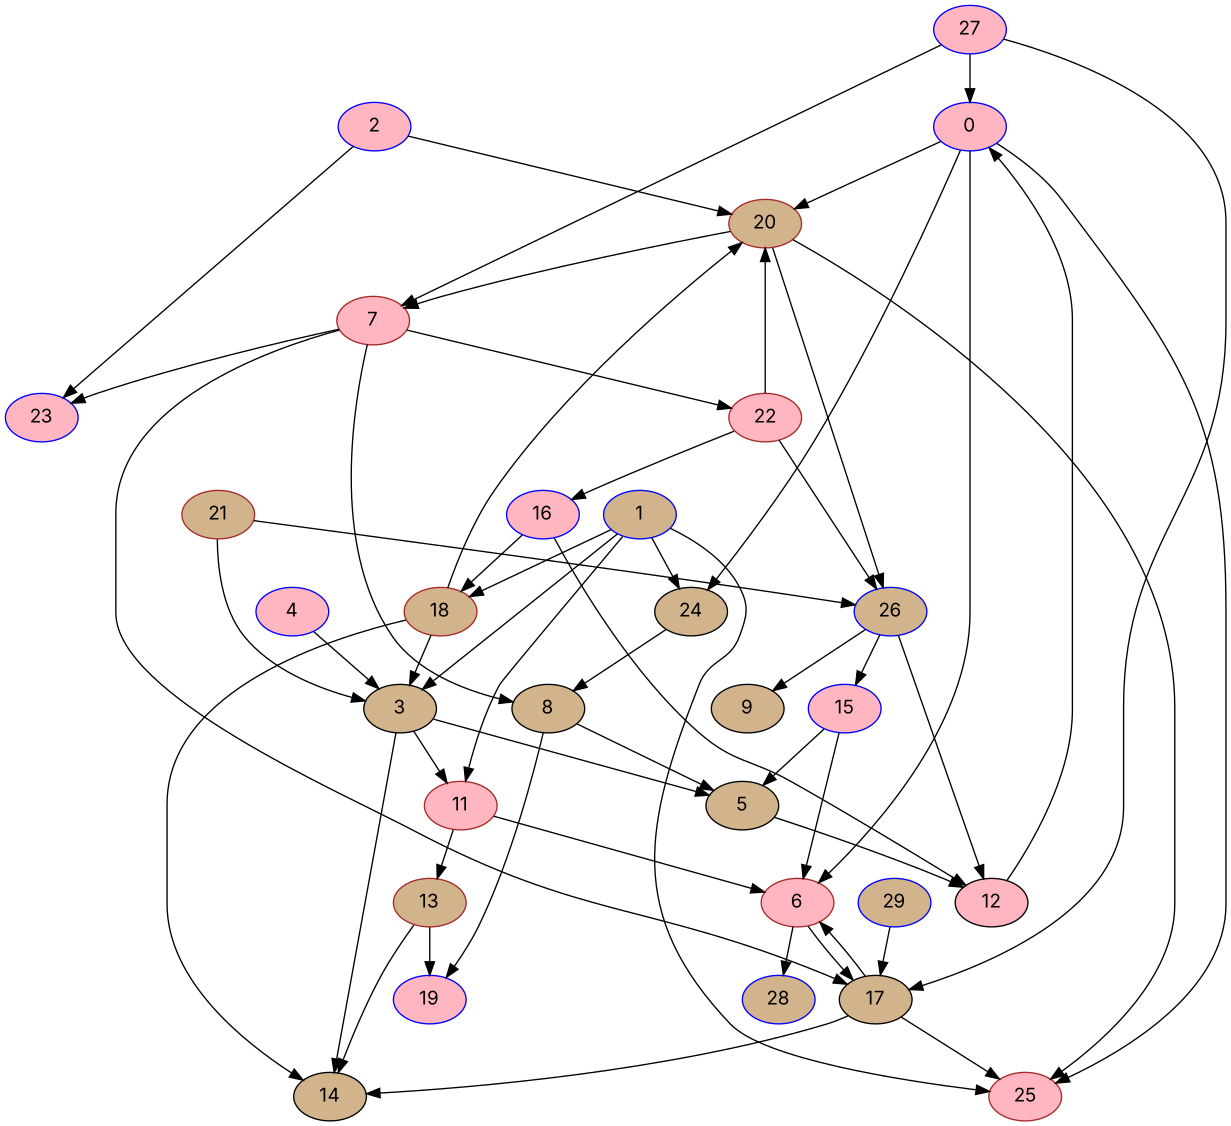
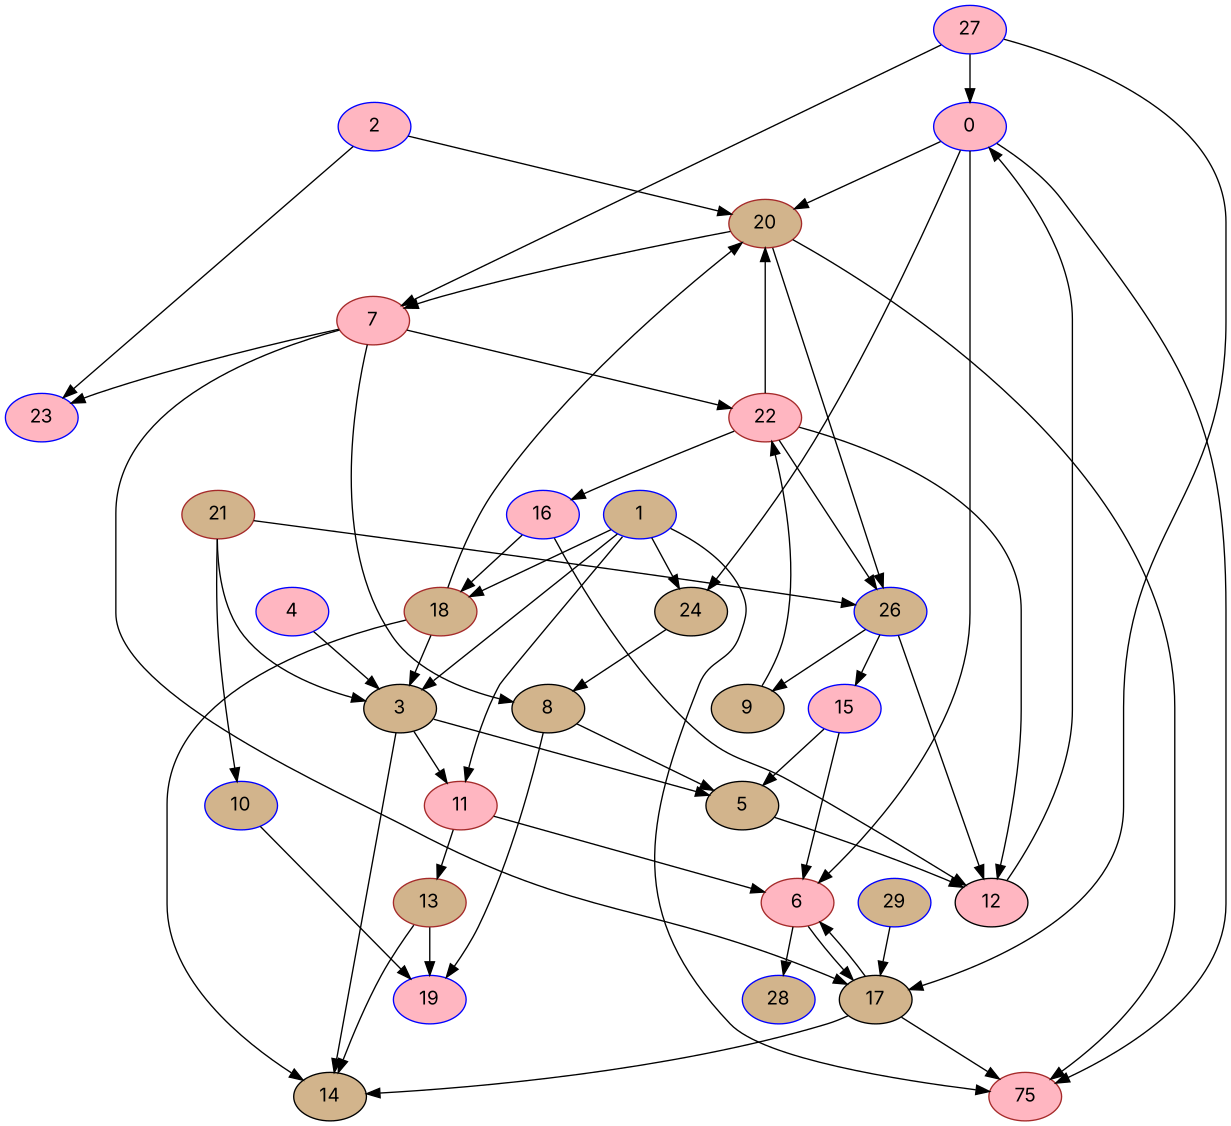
edge "9" -> "22": added
edge "22" -> "12": added
node "10": added
node "25": label "25" -> "75"
